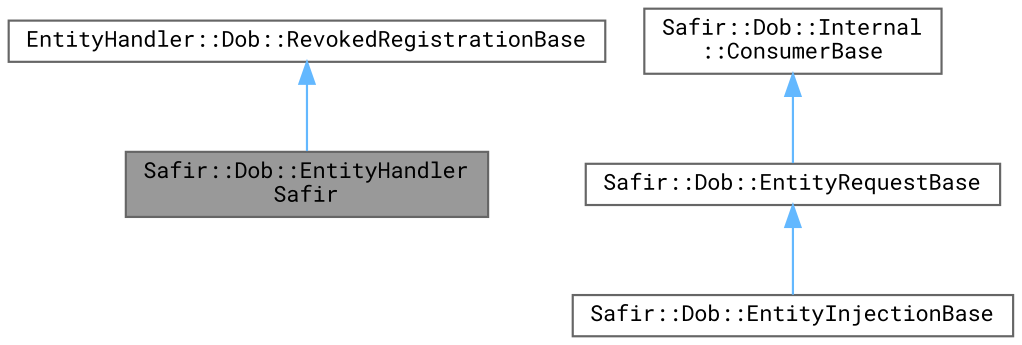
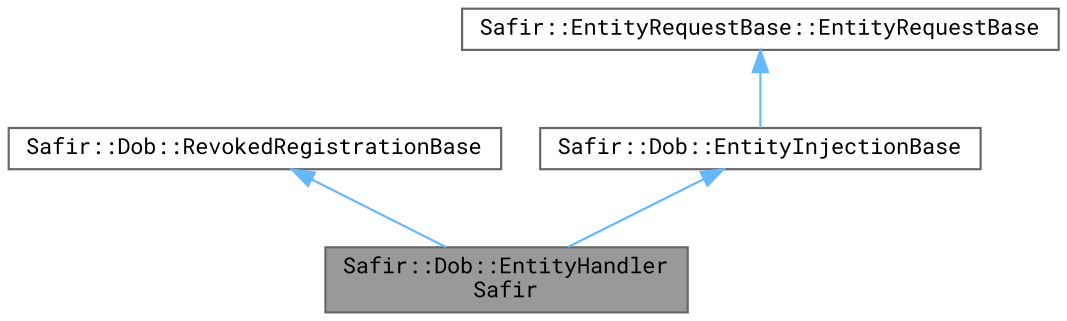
node "EntityHandler::Dob::RevokedRegistrationBase": label "EntityHandler::Dob::RevokedRegistrationBase" -> "Safir::Dob::RevokedRegistrationBase"
node "Safir::Dob::Internal ::ConsumerBase": removed
node "Safir::Dob::EntityRequestBase": label "Safir::Dob::EntityRequestBase" -> "Safir::EntityRequestBase::EntityRequestBase"
edge "Safir::Dob::EntityHandler Safir" -> "Safir::Dob::EntityInjectionBase": added
